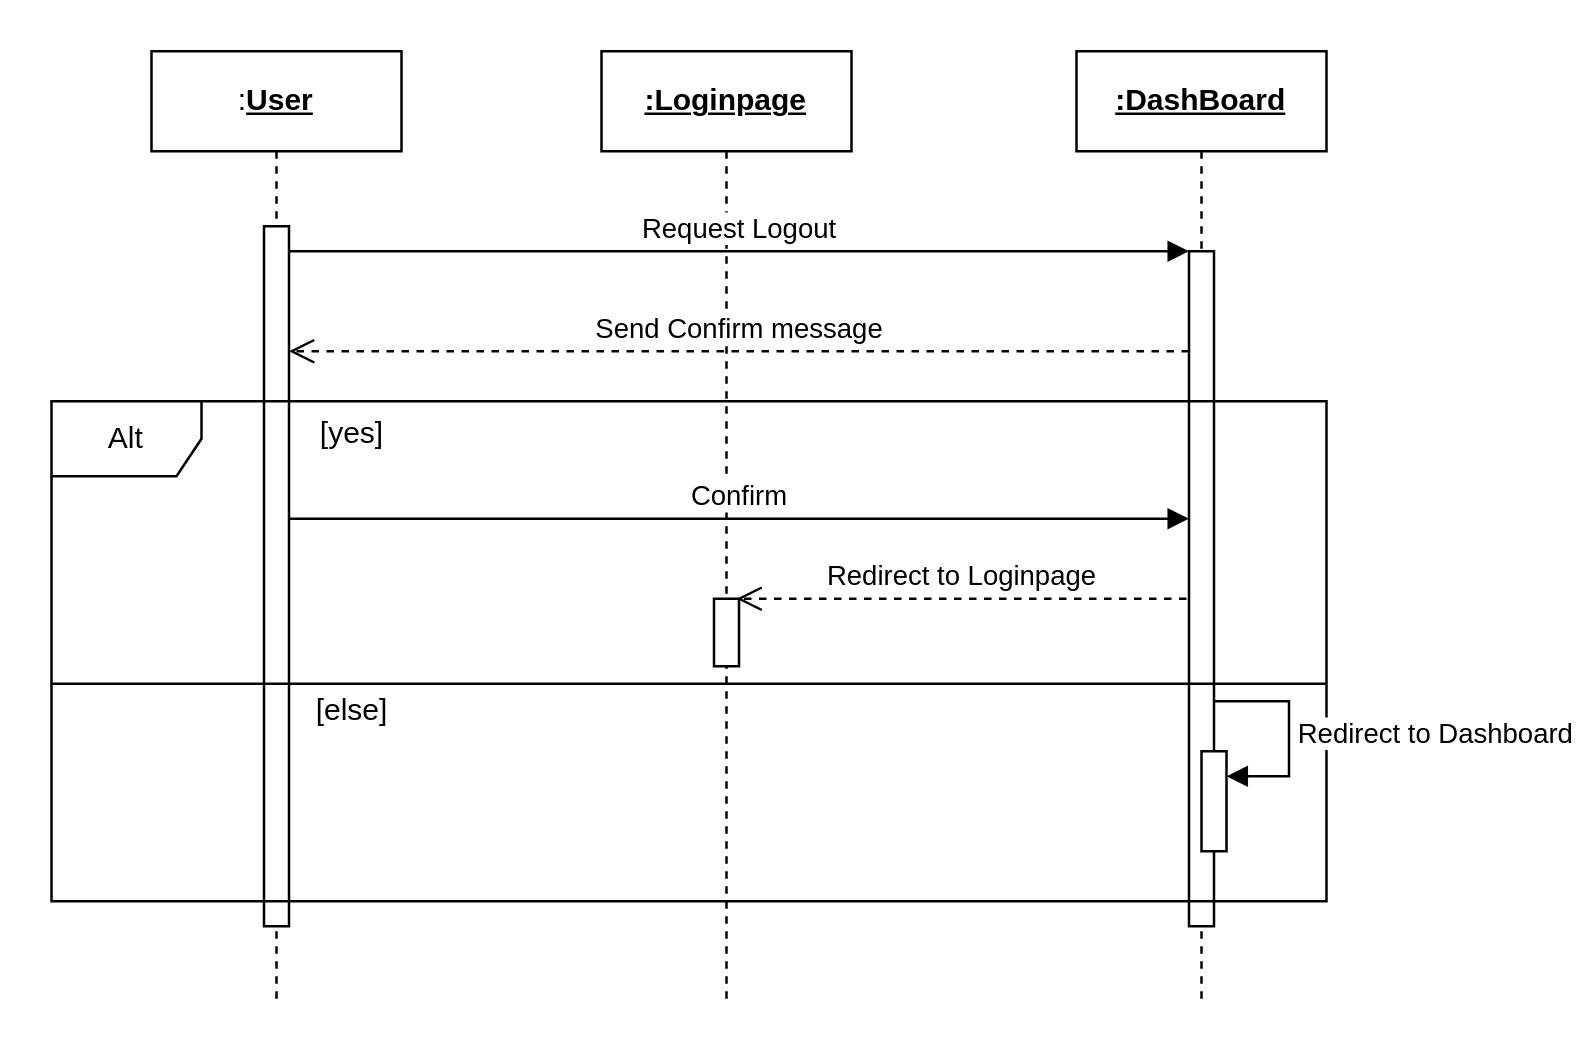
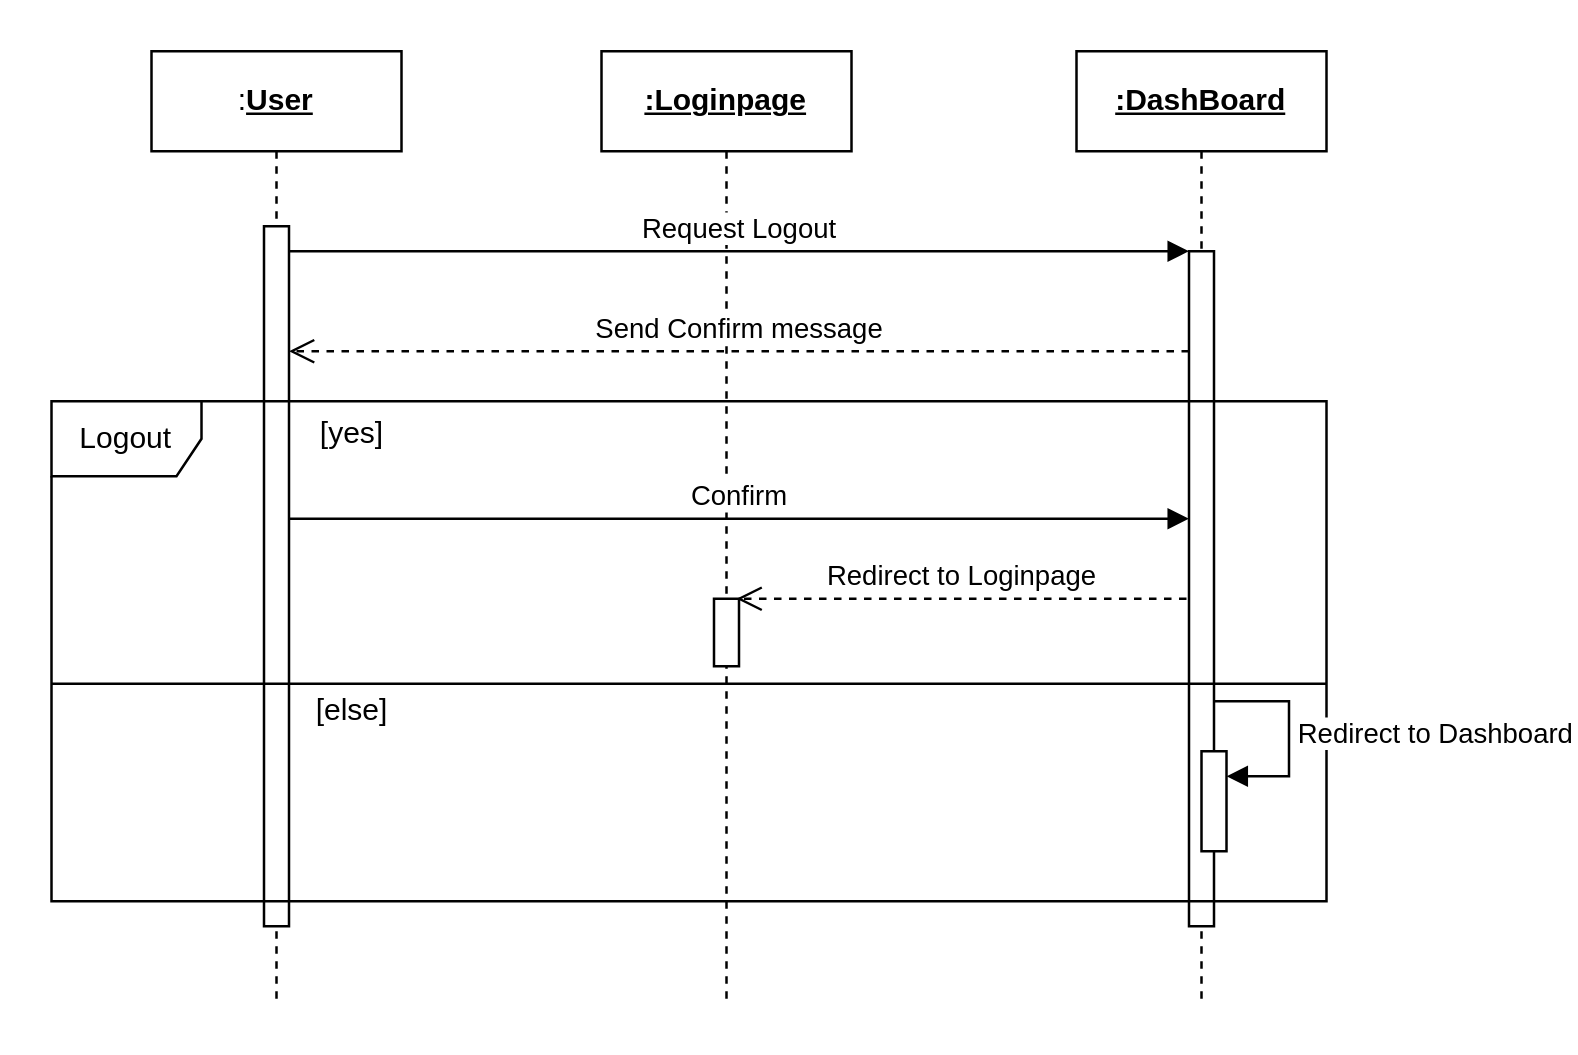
node "Alt": label "Alt" -> "Logout"
